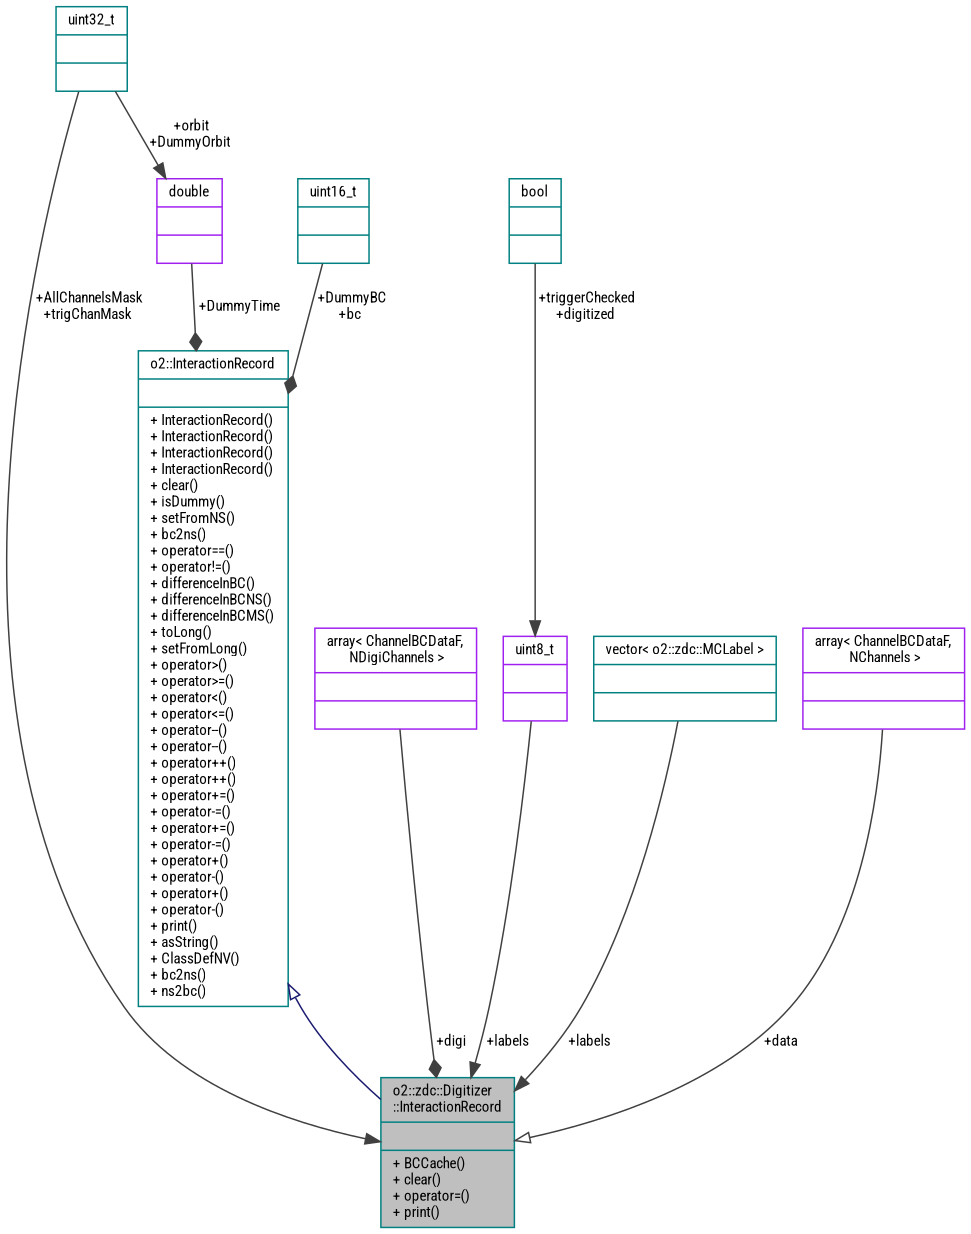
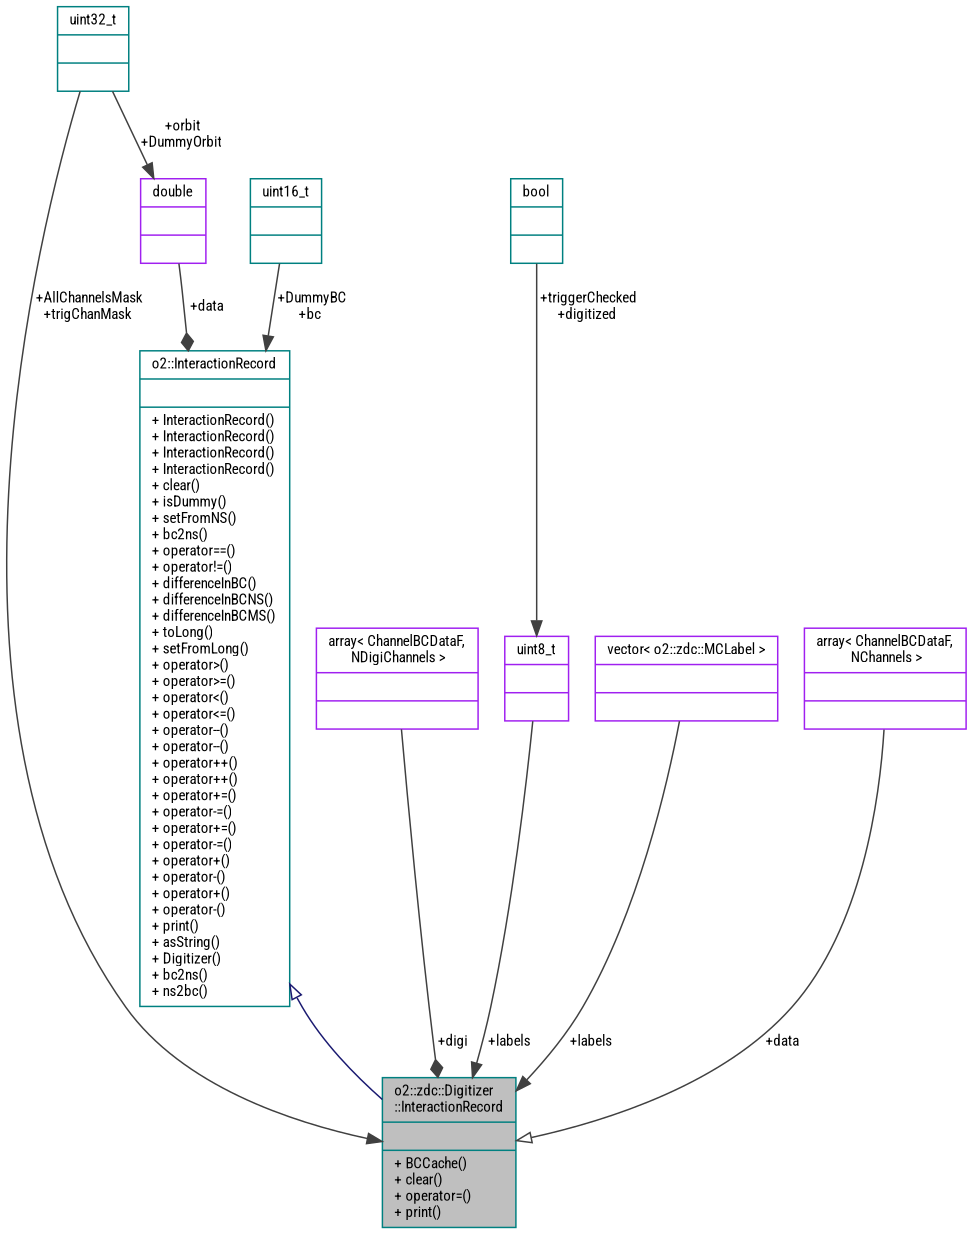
edge "double" -> "o2::InteractionRecord": label " +DummyTime" -> " +data"
edge "uint16_t" -> "o2::InteractionRecord": arrowhead diamond -> normal
node "vector< o2::zdc::MCLabel >": color teal -> purple
node "o2::InteractionRecord": text "+ ClassDefNV()" -> "+ Digitizer()"
